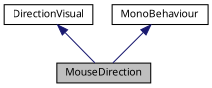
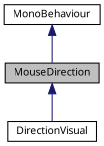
edge "MouseDirection" -> "DirectionVisual": reversed
